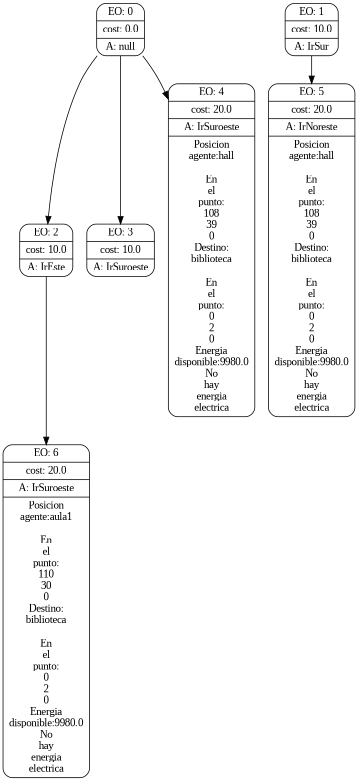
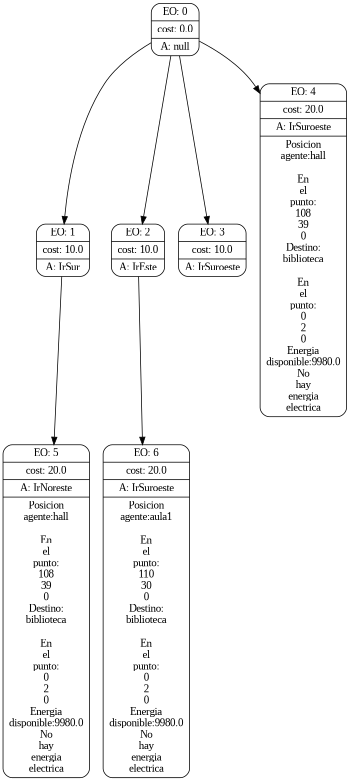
edge "EO: 0" -> "EO: 1": added
